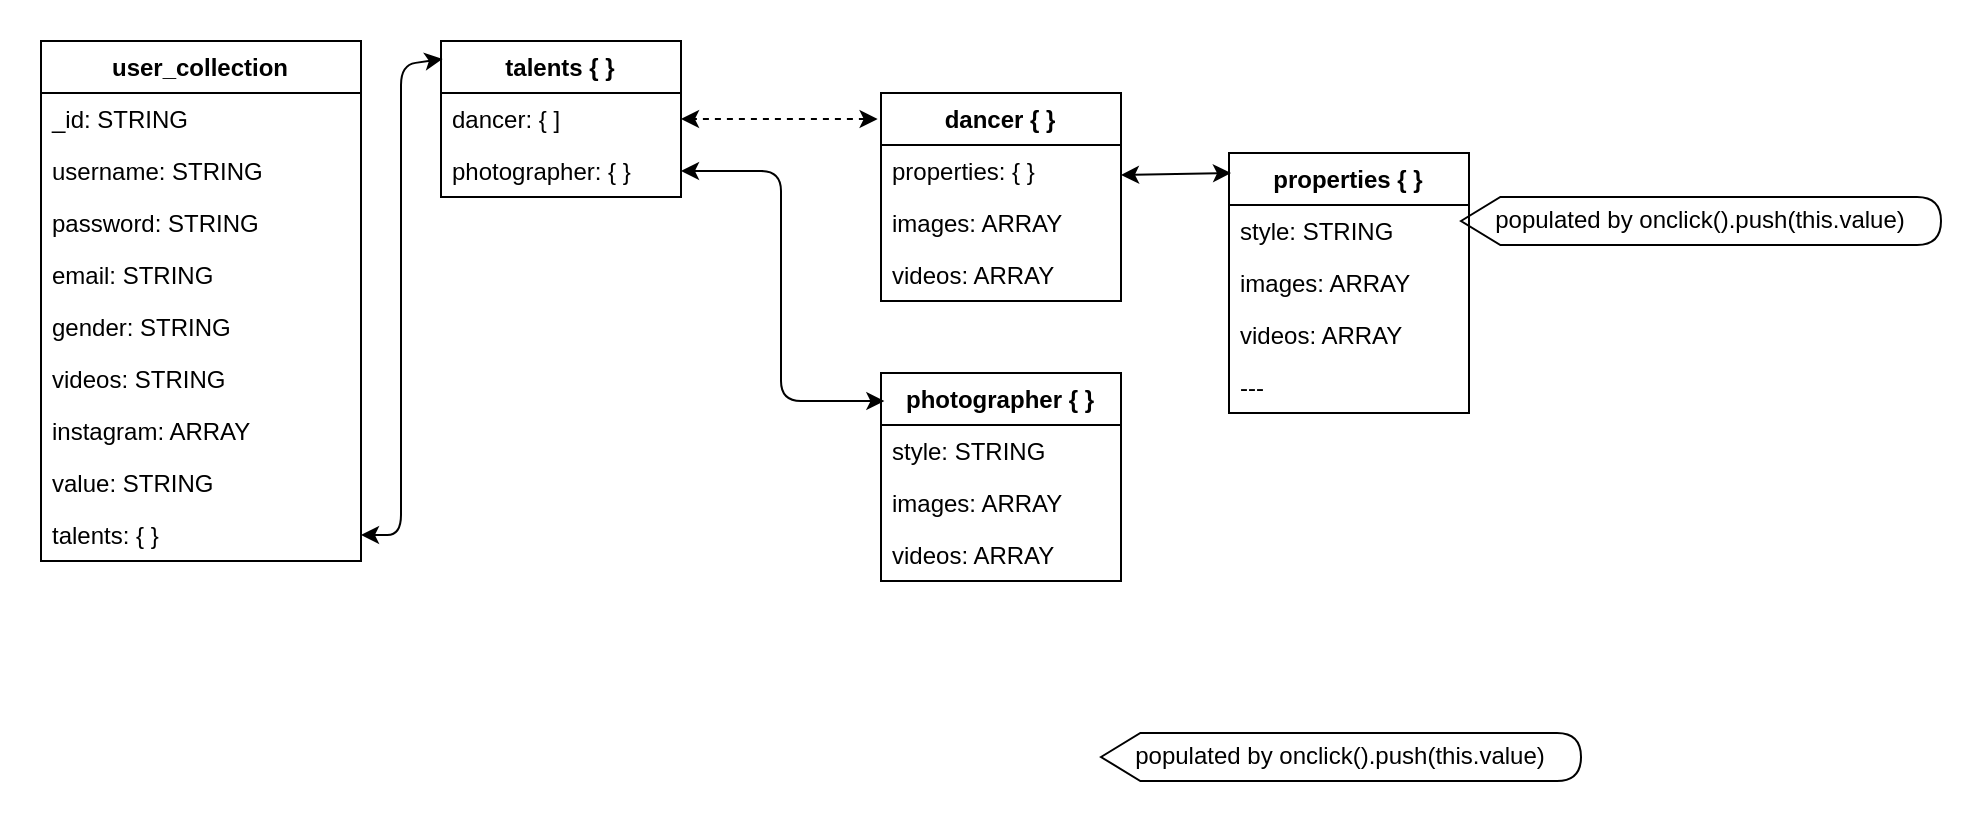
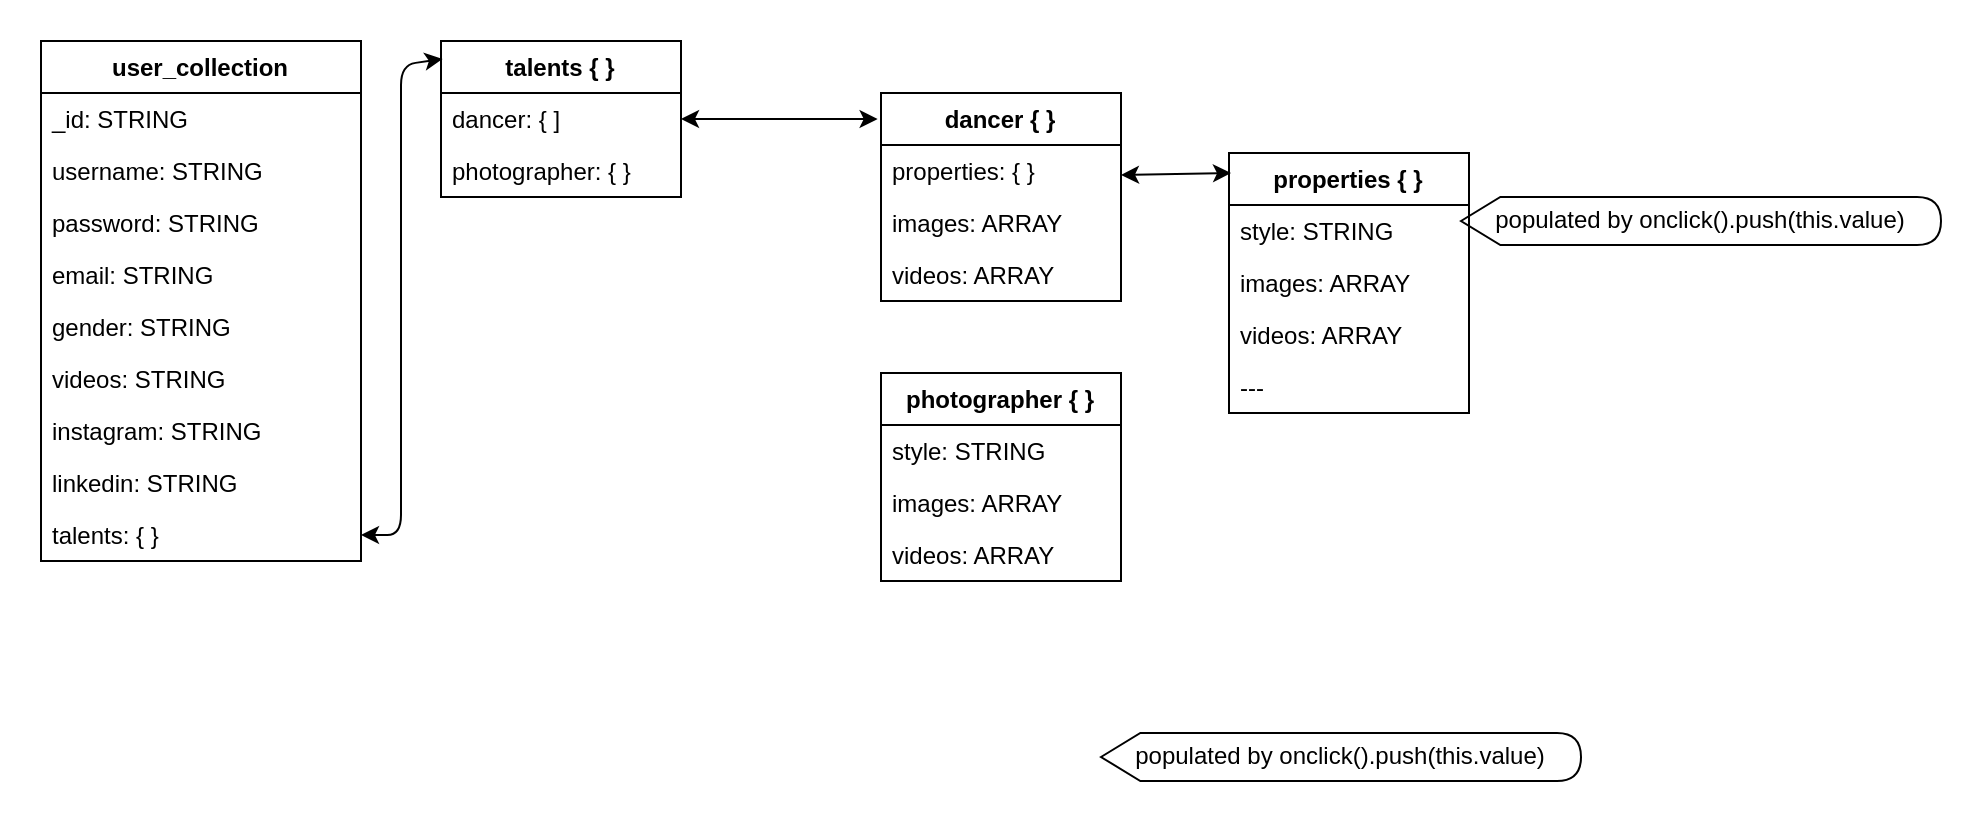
edge "dancer: { ]" -- "dancer { }": style dashed -> solid
edge "photographer: { }" -- "photographer { }": removed
node "instagram: ARRAY": label "instagram: ARRAY" -> "instagram: STRING"
node "value: STRING": label "value: STRING" -> "linkedin: STRING"
